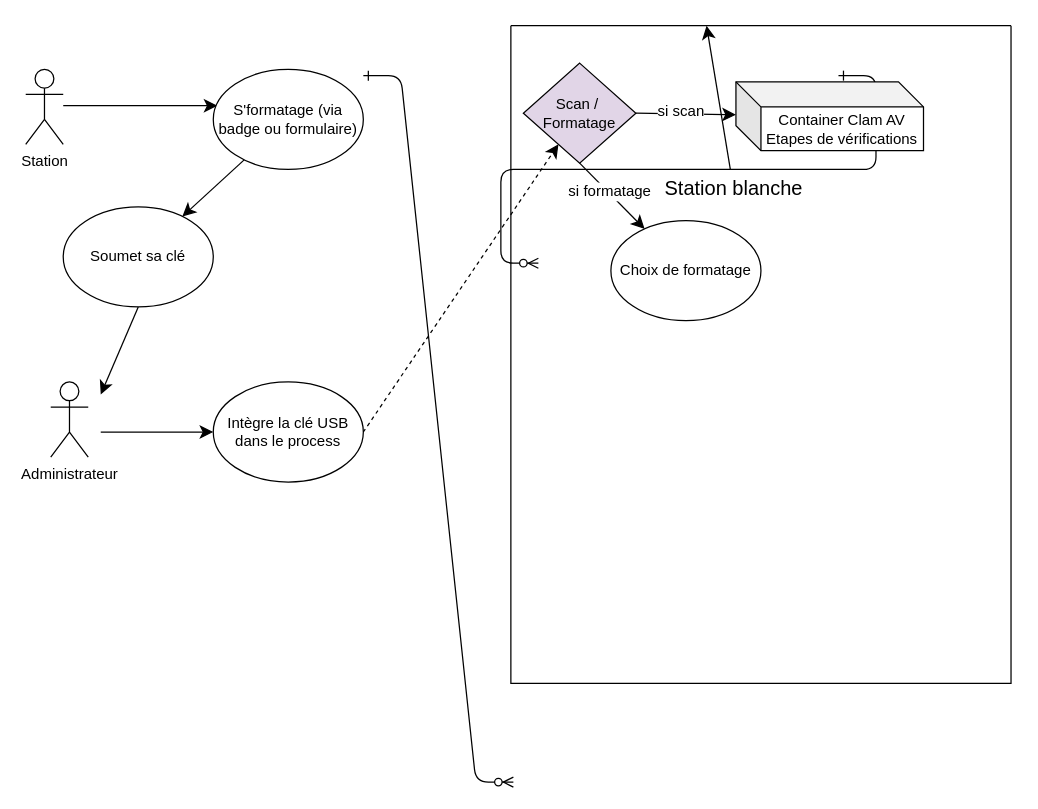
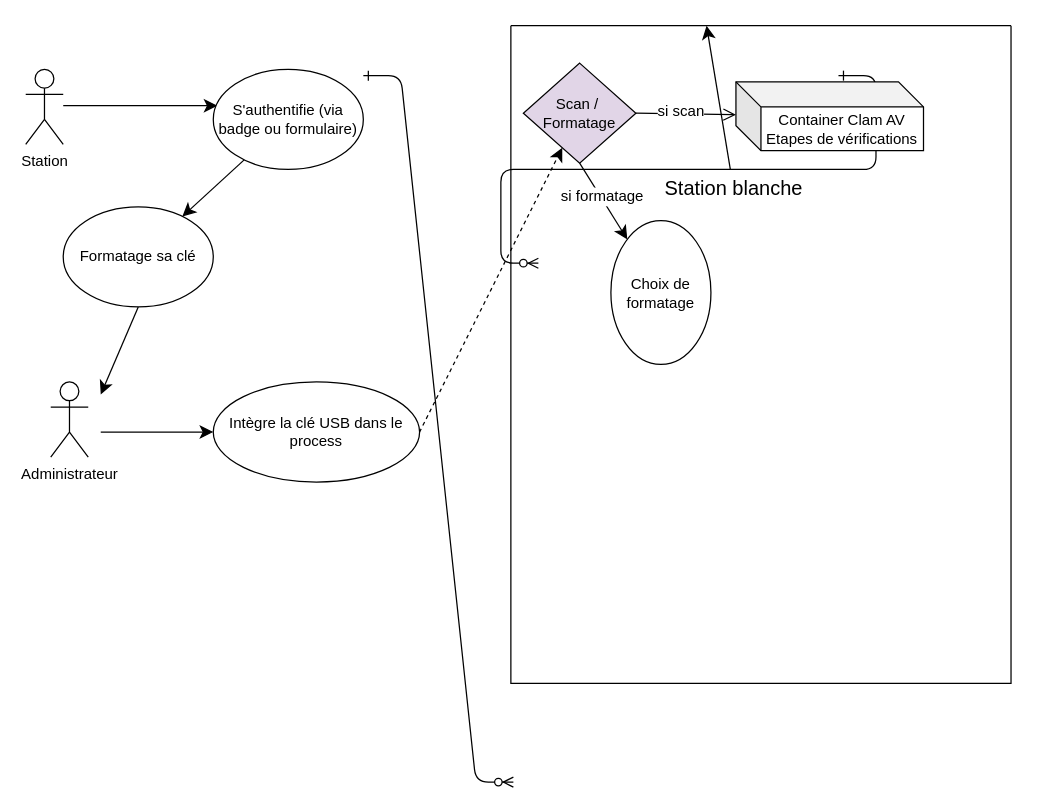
edge "Scan / Formatage" -> "Container Clam AV Etapes de vérifications": arrowhead classic -> open
node "S'formatage (via badge ou formulaire)": label "S'formatage (via badge ou formulaire)" -> "S'authentifie (via badge ou formulaire)"
node "Soumet sa clé": label "Soumet sa clé" -> "Formatage sa clé"
node "Choix de formatage": size 150x100 -> 100x144
node "Intègre la clé USB dans le process": size 150x100 -> 206x100
